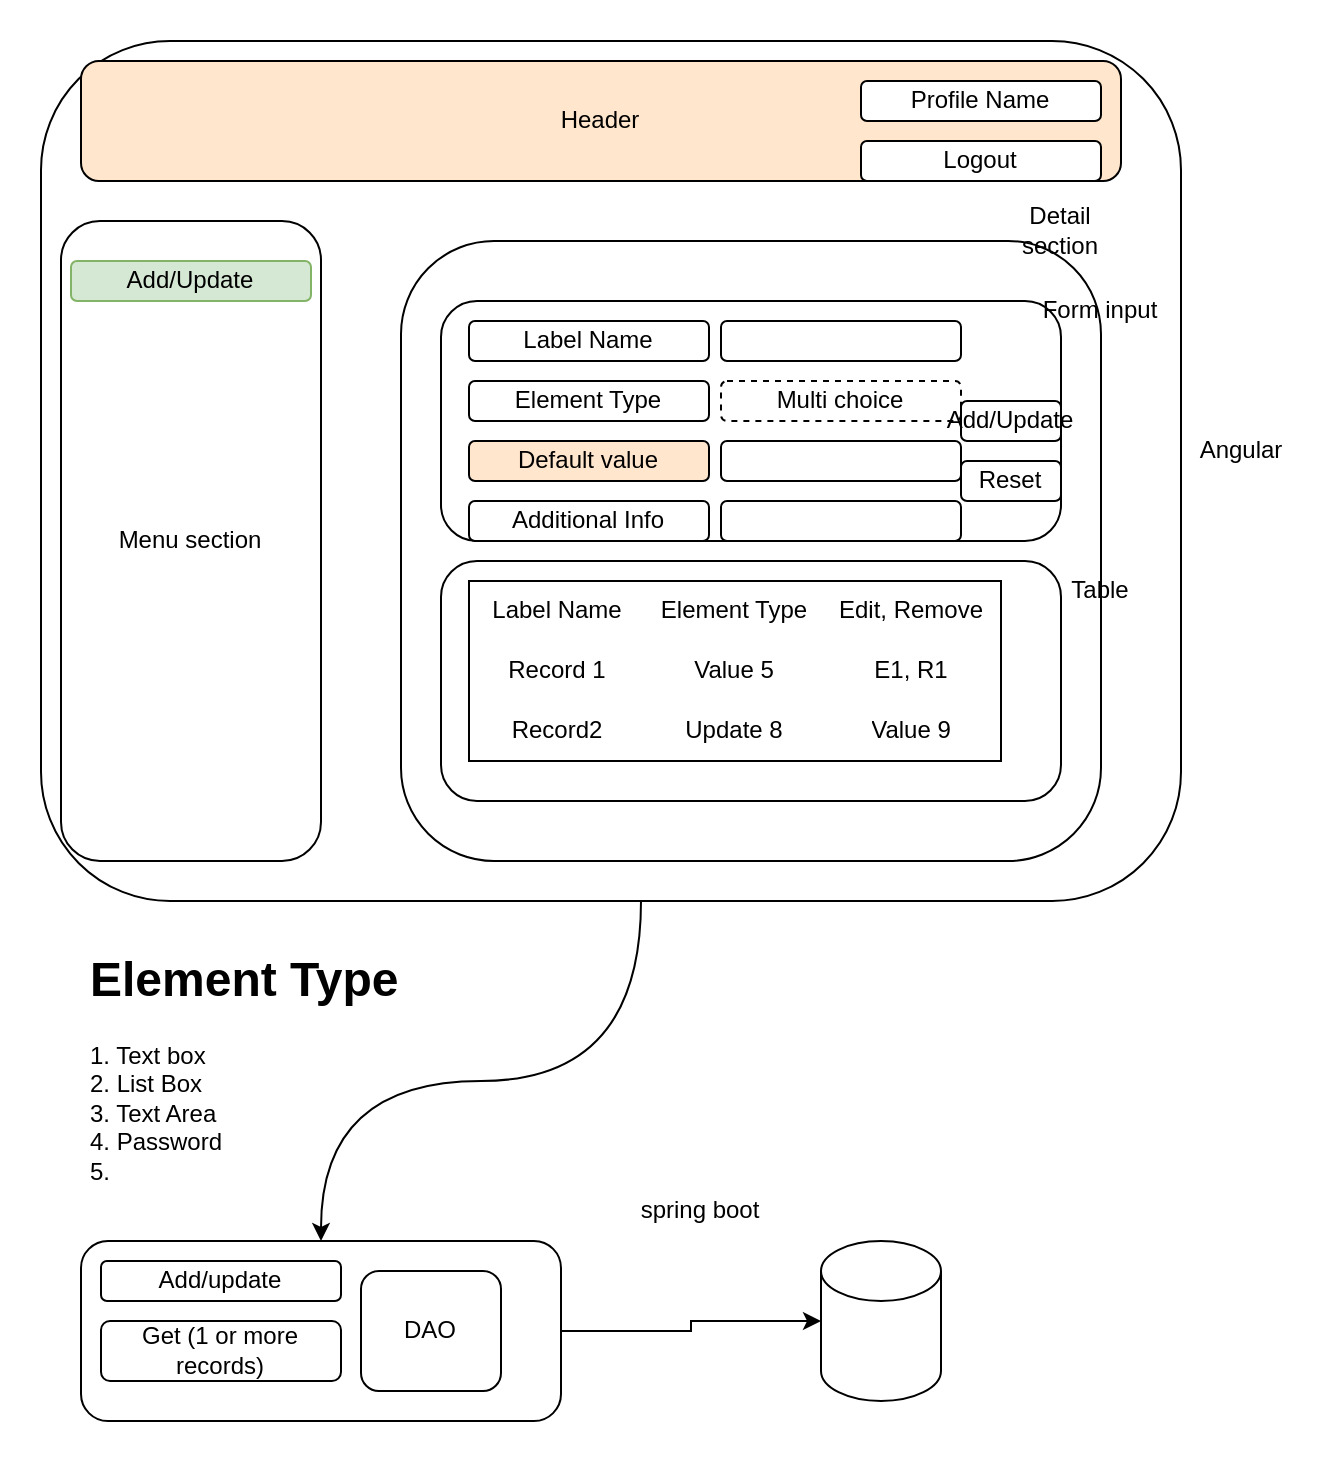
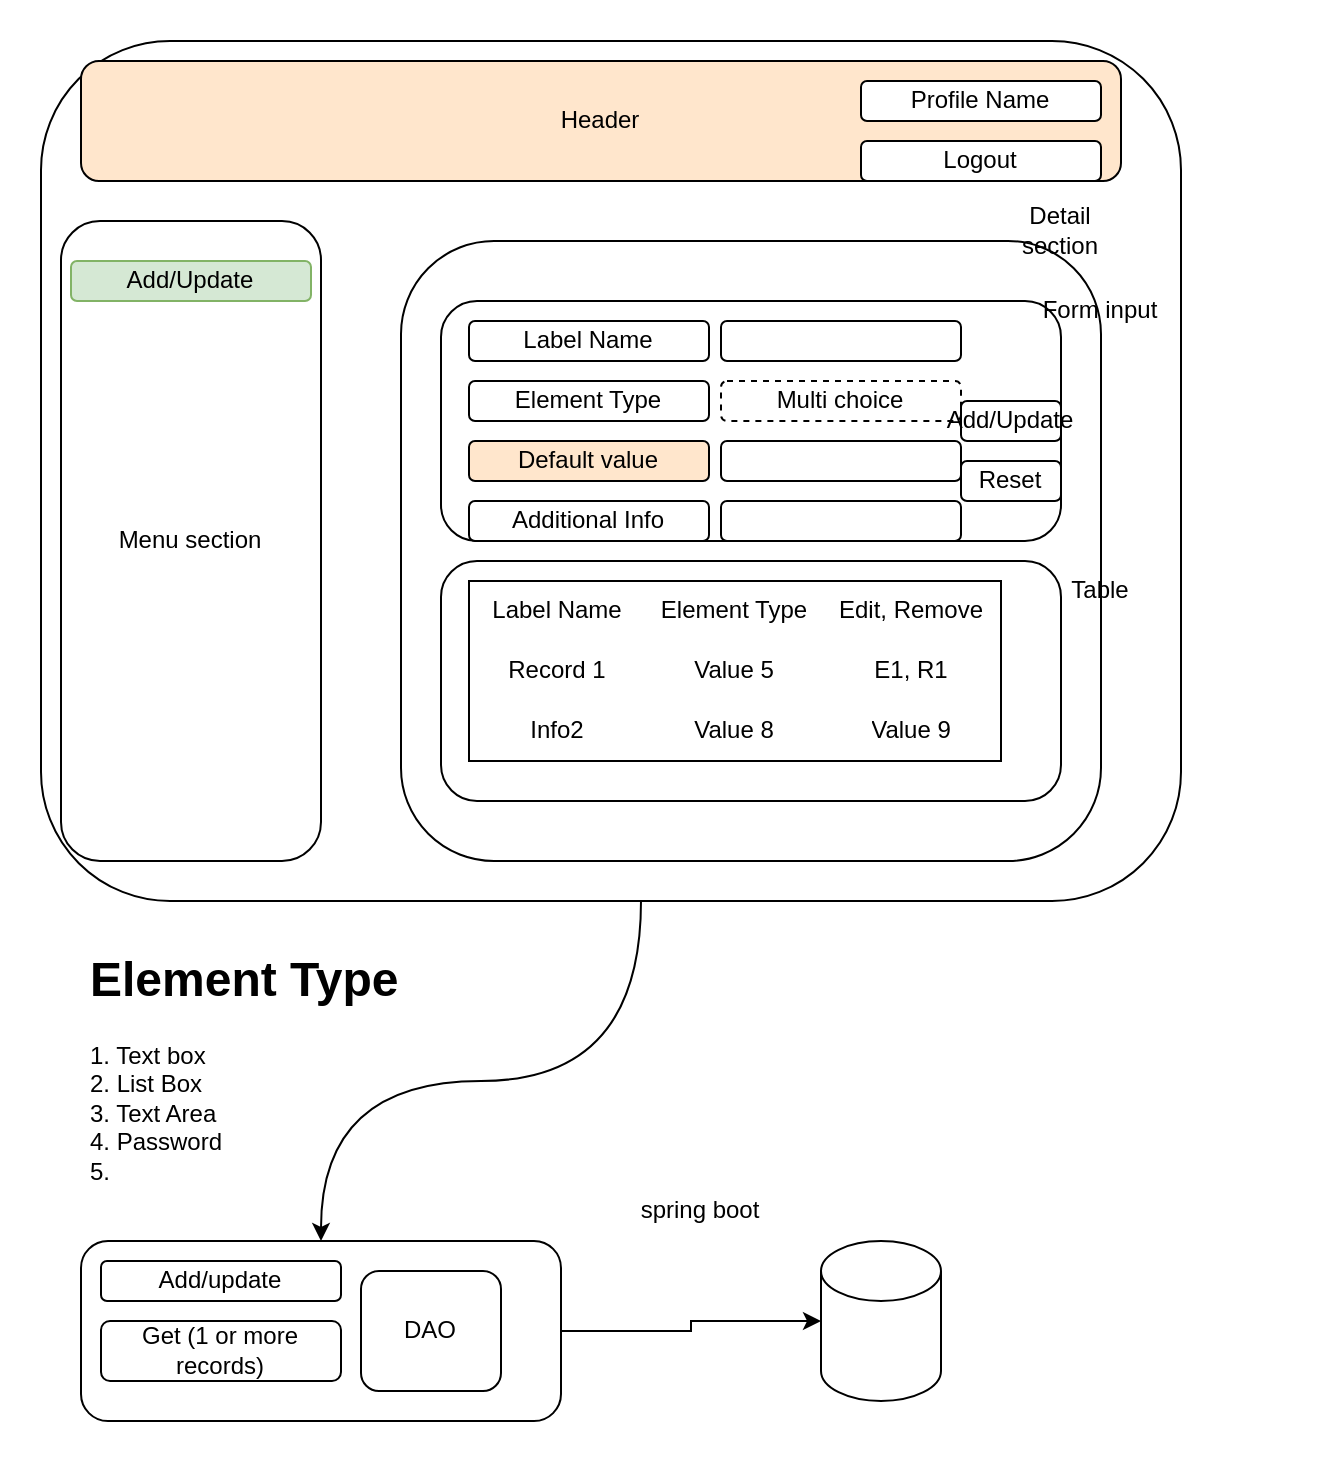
node "Angular": removed
node "Record2": label "Record2" -> "Info2"
node "Update 8": label "Update 8" -> "Value 8"
